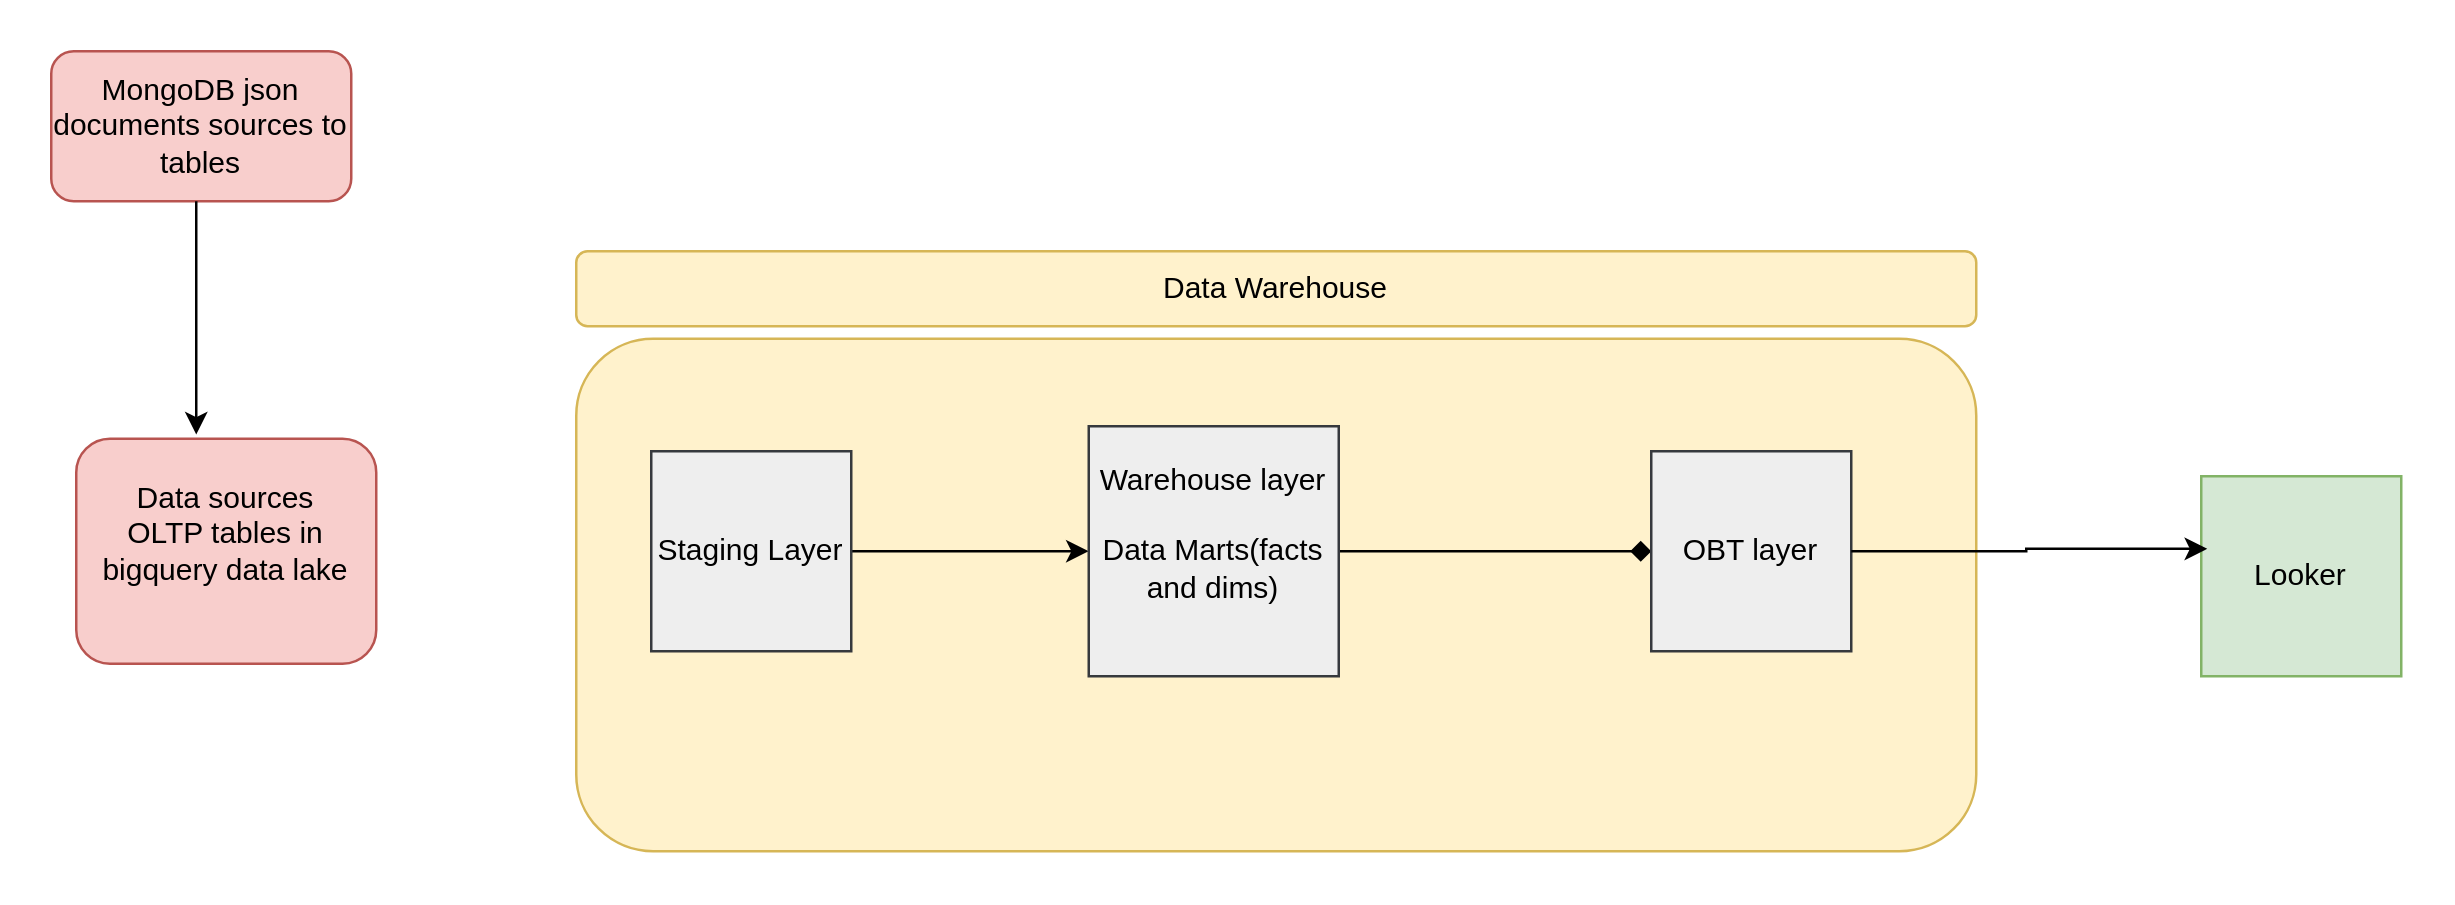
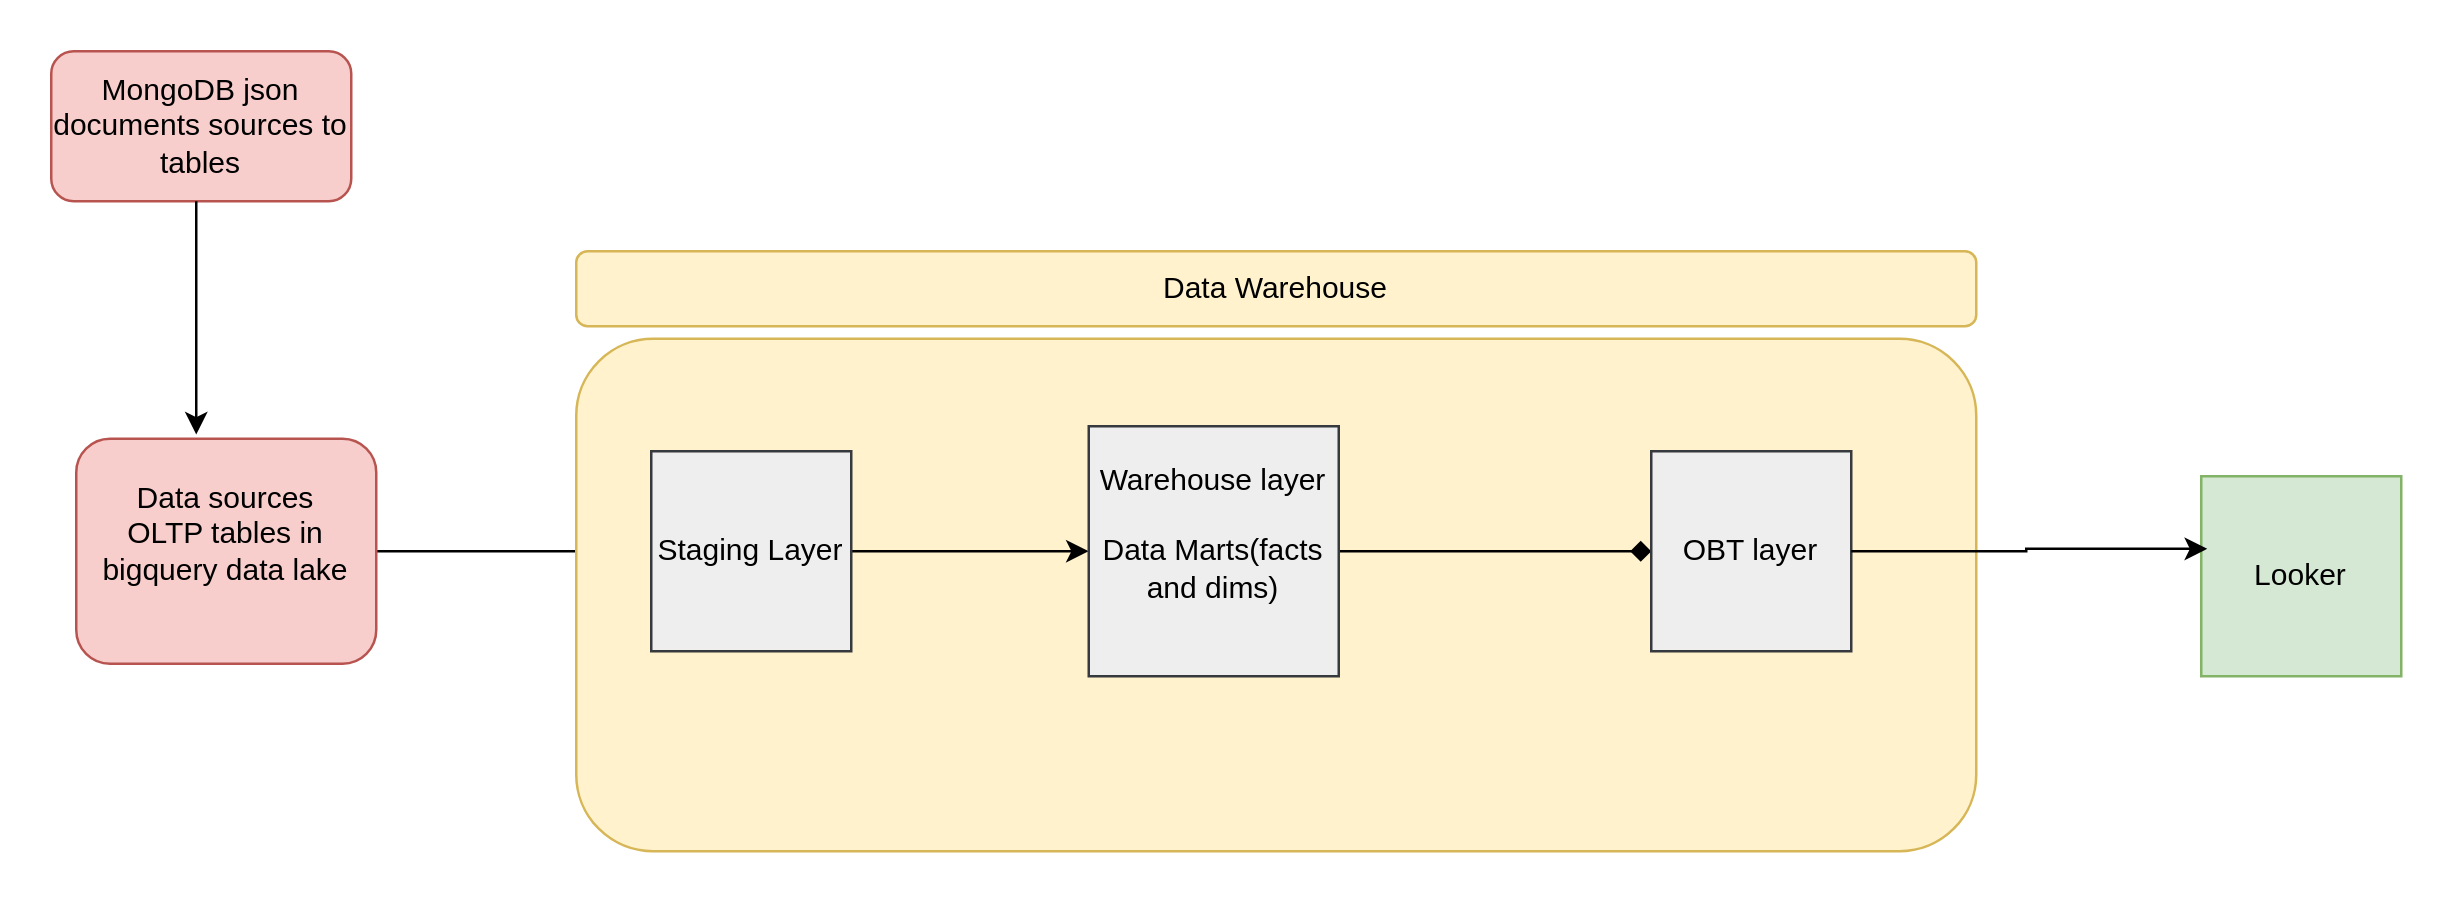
edge "Data sources OLTP tables in bigquery data lake" -> "Staging Layer": added
